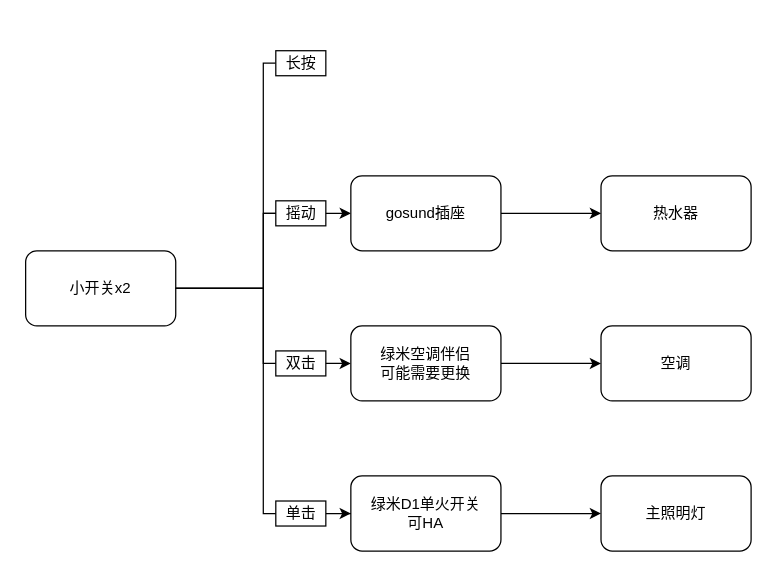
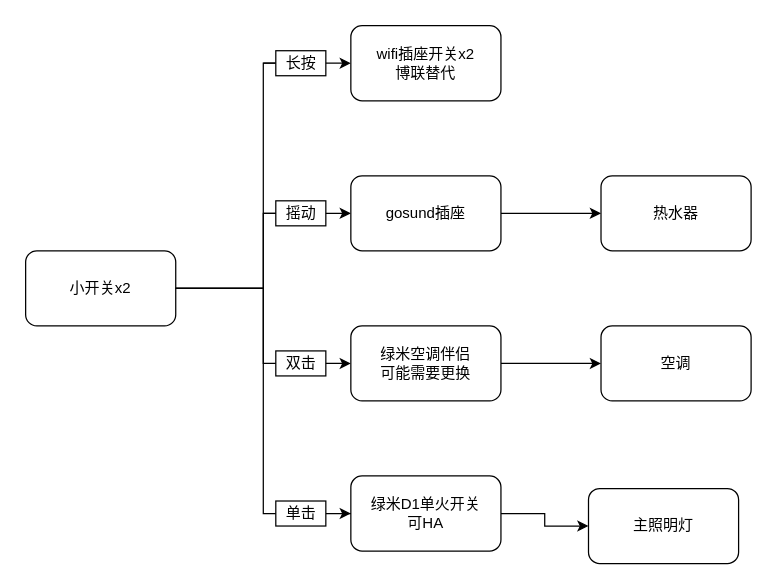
edge "长按" -> "wifi插座开关x2 博联替代": added
node "wifi插座开关x2 博联替代": added
node "主照明灯": moved (676, 513) -> (663, 526)
